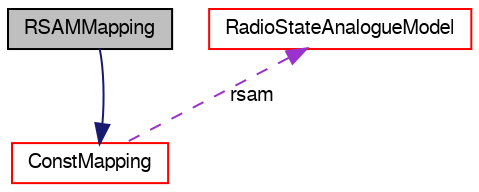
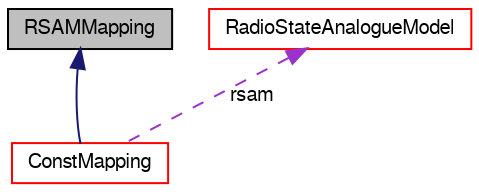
edge "RSAMMapping" -> "ConstMapping": reversed
